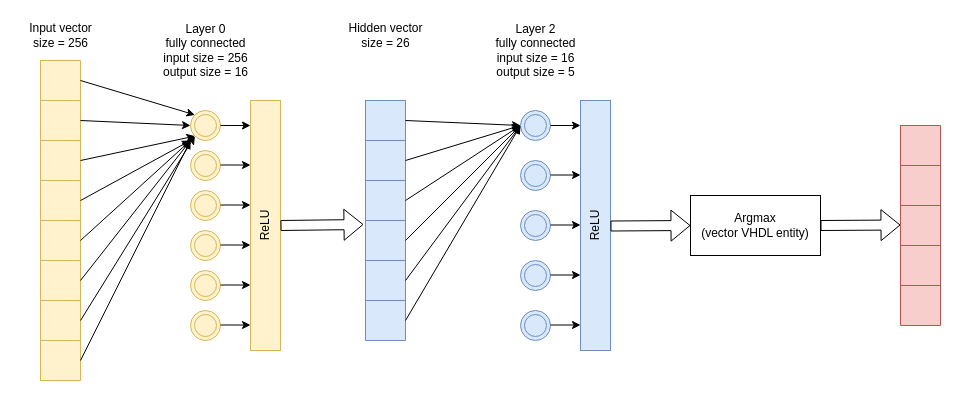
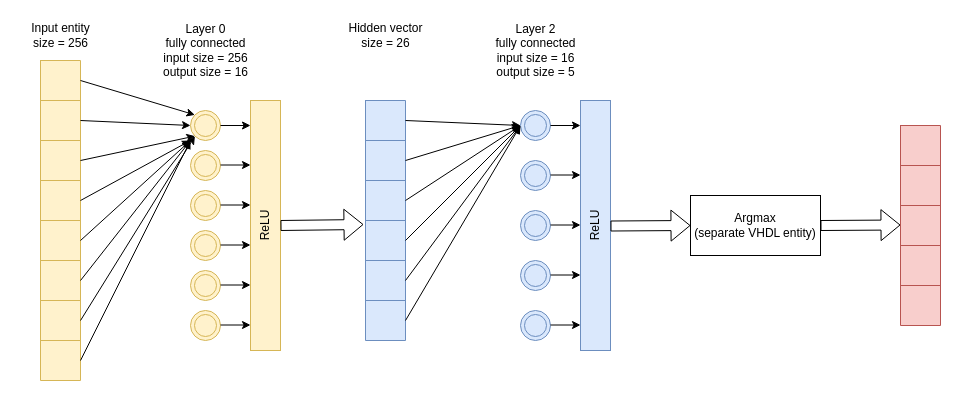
node "Input vector size = 256": label "Input vector size = 256" -> "Input entity size = 256"
node "Argmax (vector VHDL entity)": label "Argmax (vector VHDL entity)" -> "Argmax (separate VHDL entity)"
